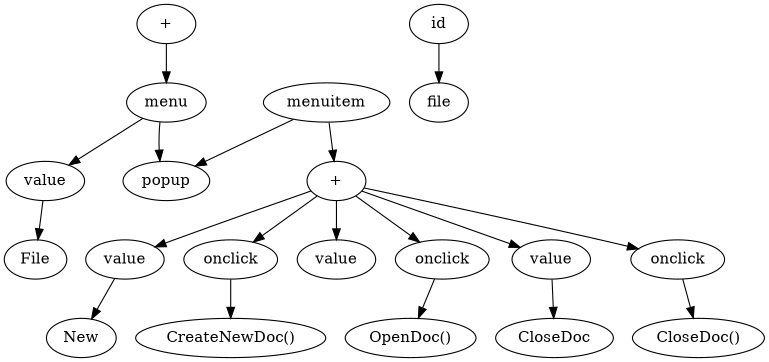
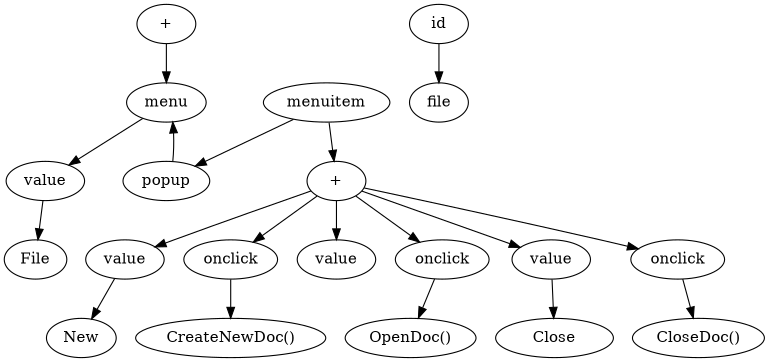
edge "menu" -> "popup": reversed
node "CloseDoc": label "CloseDoc" -> "Close"
